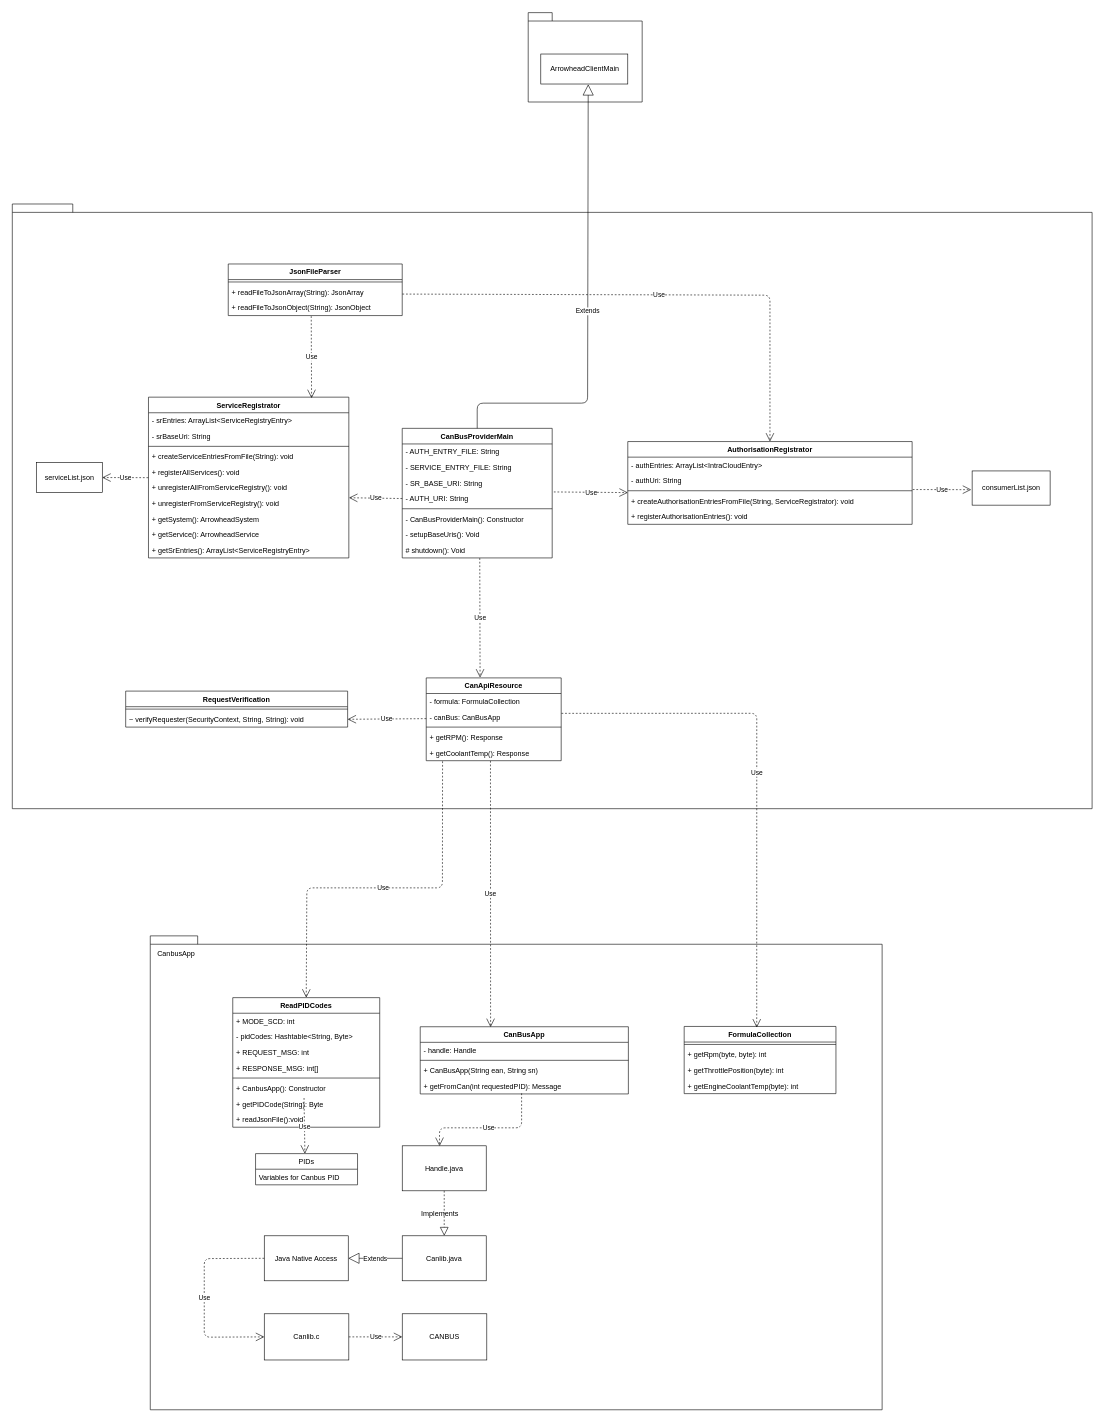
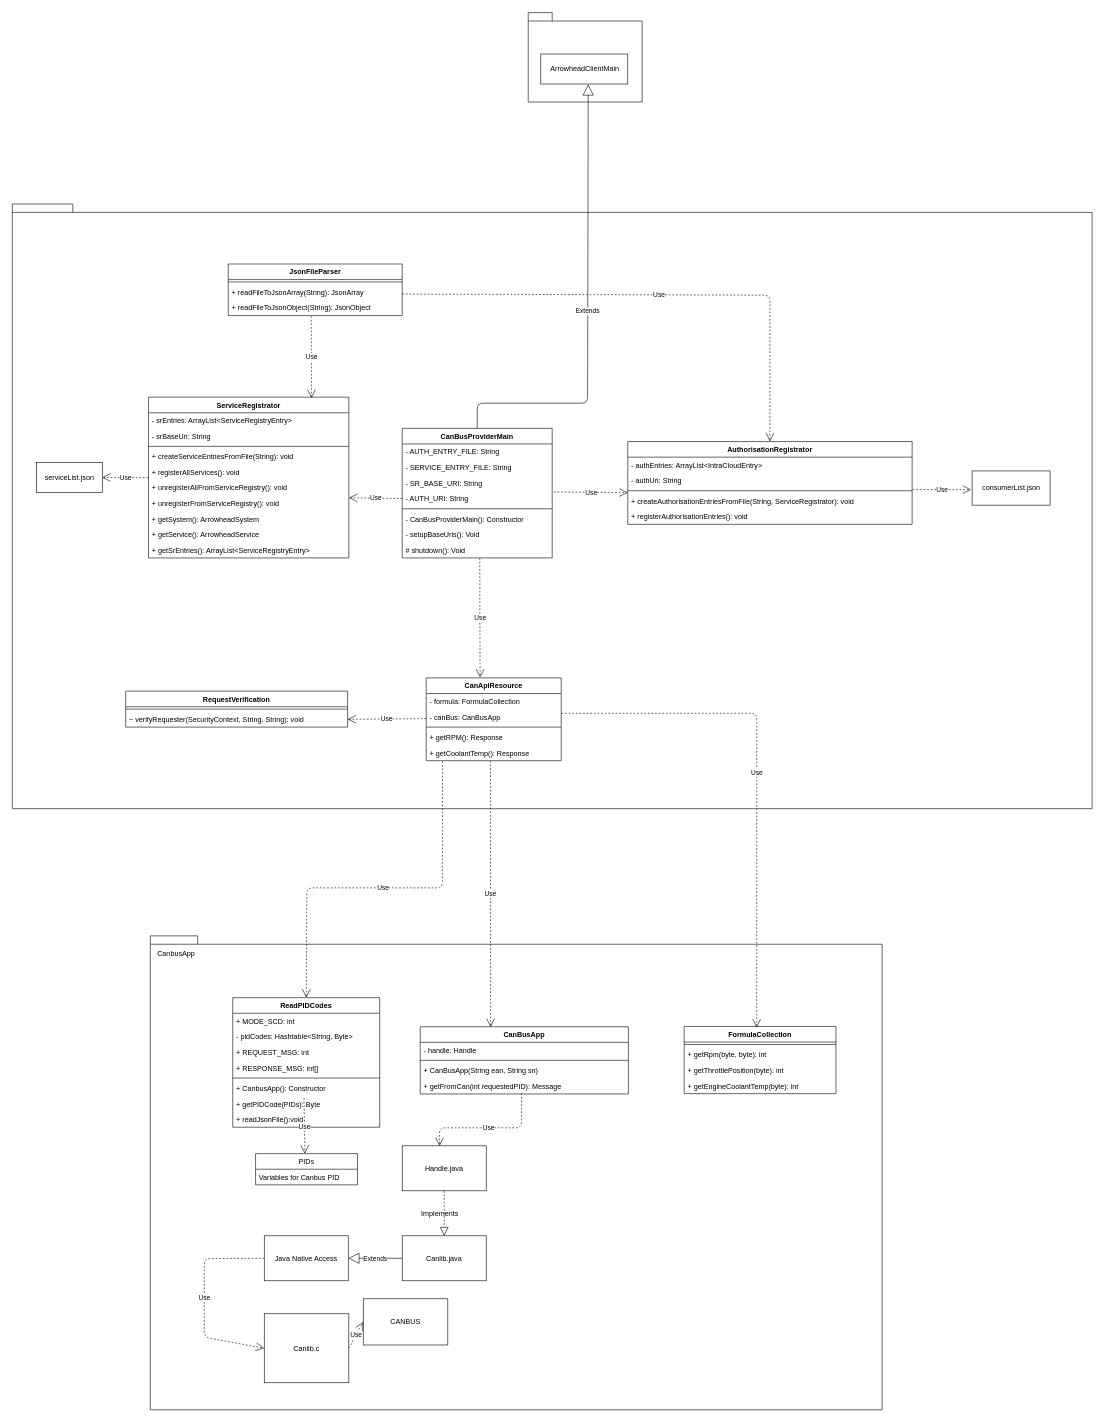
node "+ getPIDCode(String): Byte": label "+ getPIDCode(String): Byte" -> "+ getPIDCode(PIDs): Byte"
node "Canlib.c": size 85x46 -> 85x69
node "CANBUS": moved (445, 1337) -> (406, 1322)
